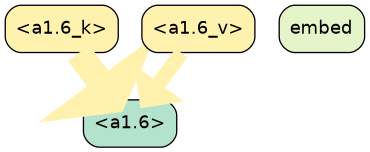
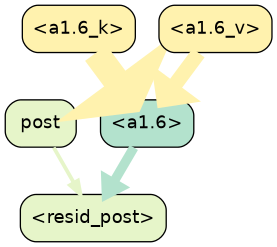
node "embed": label "embed" -> "post"
node "<resid_post>": added
